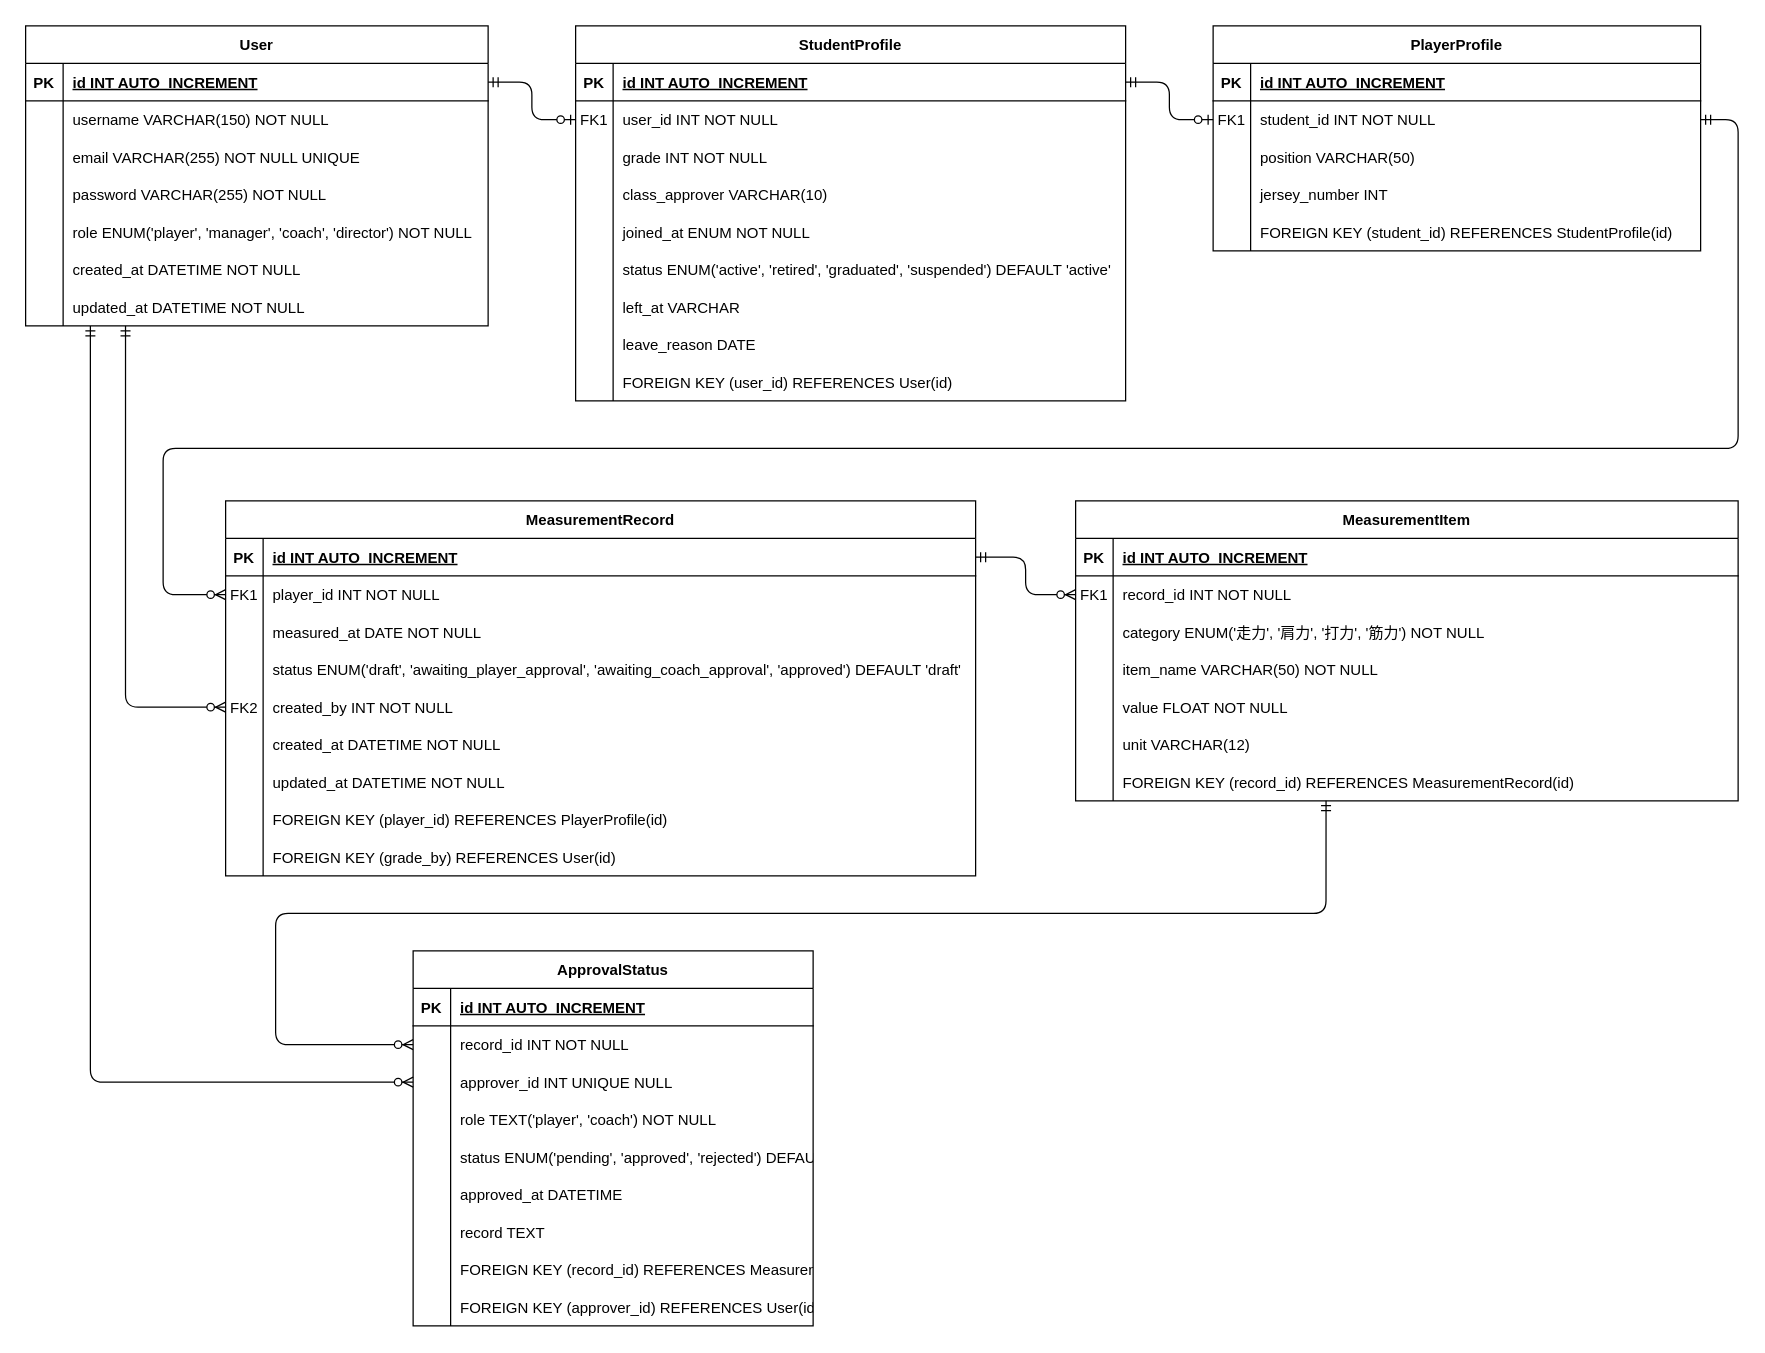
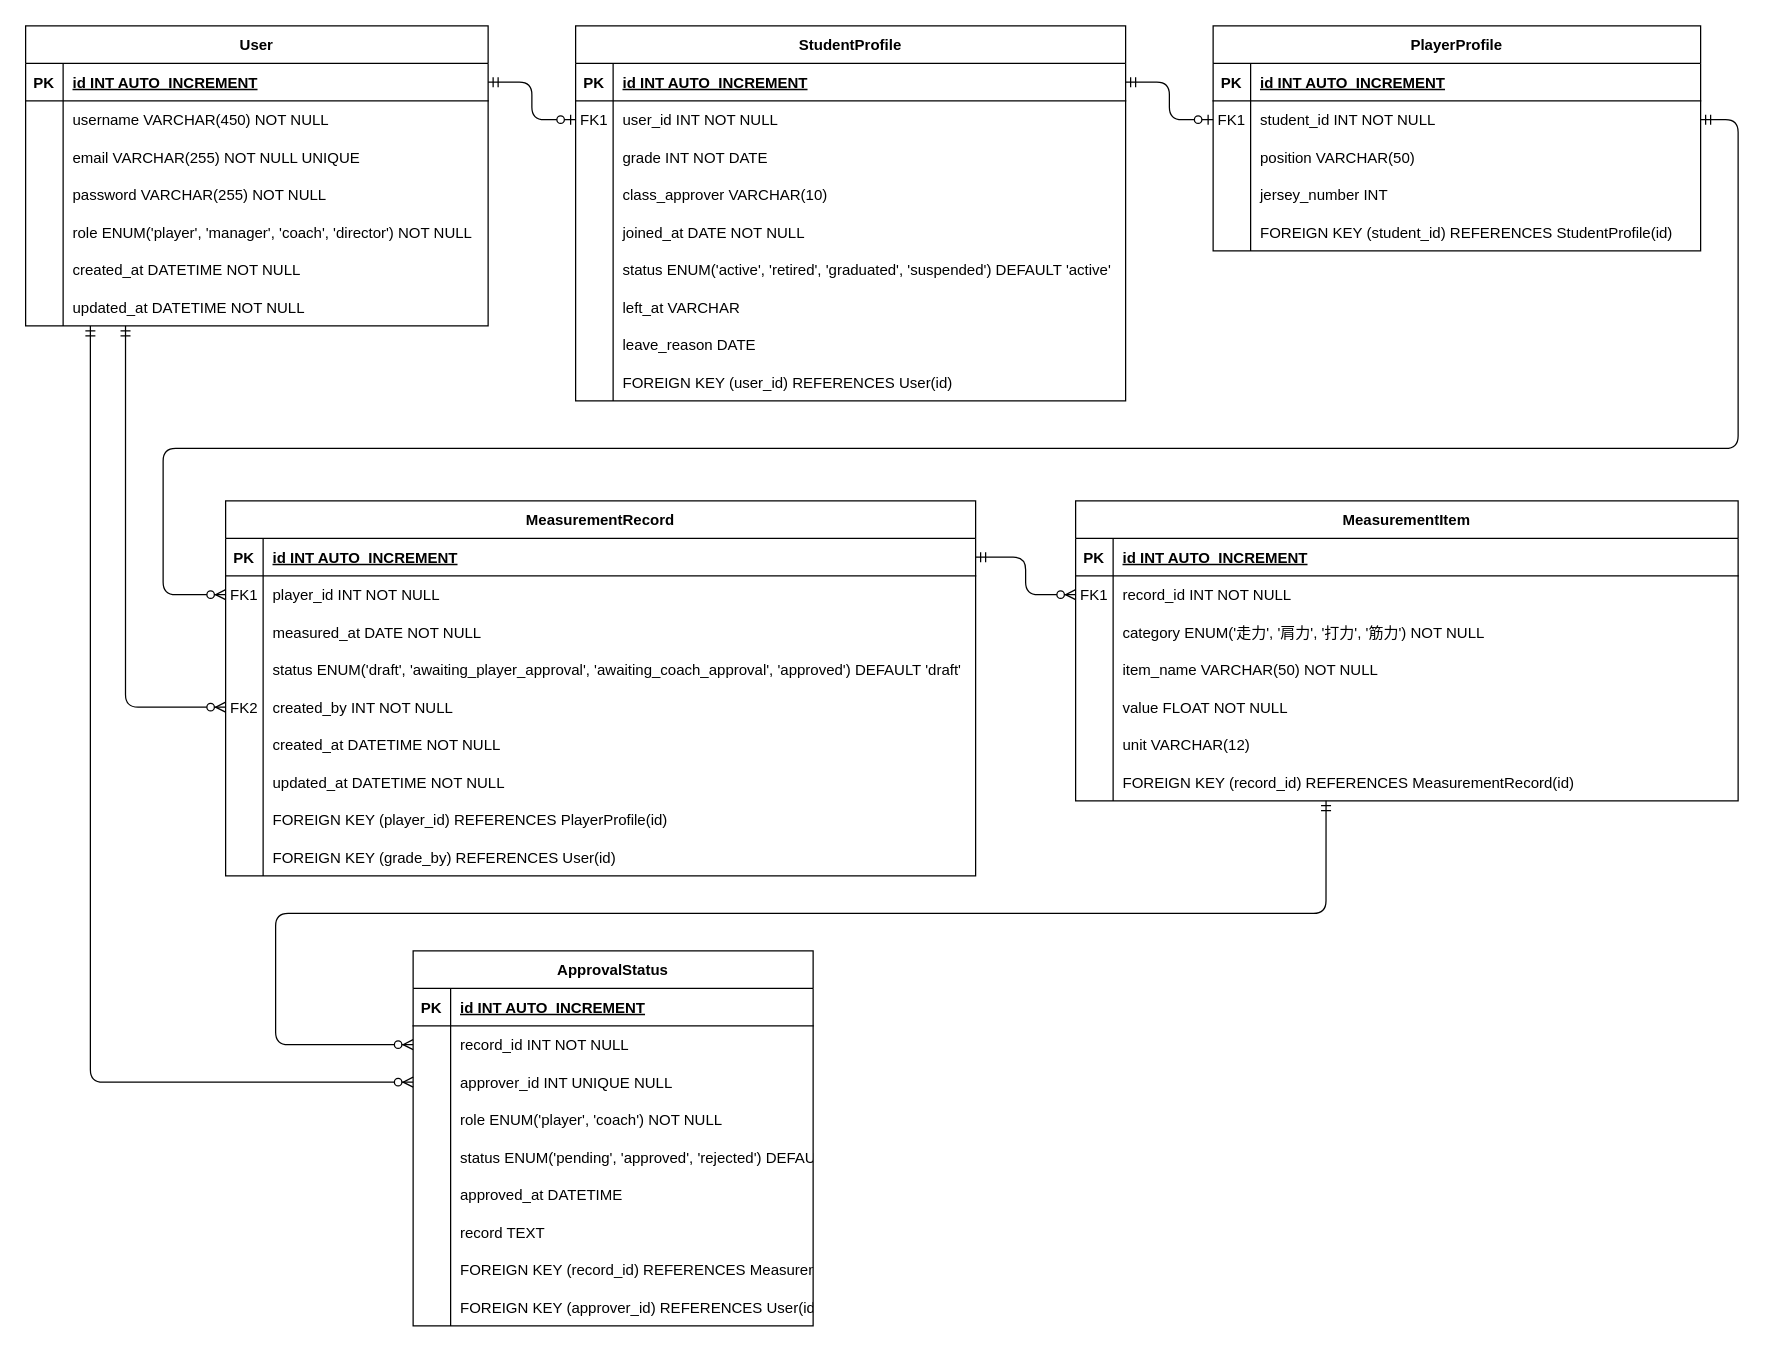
node "username VARCHAR(150) NOT NULL": label "username VARCHAR(150) NOT NULL" -> "username VARCHAR(450) NOT NULL"
node "grade INT NOT NULL": label "grade INT NOT NULL" -> "grade INT NOT DATE"
node "joined_at ENUM NOT NULL": label "joined_at ENUM NOT NULL" -> "joined_at DATE NOT NULL"
node "role TEXT('player', 'coach') NOT NULL": label "role TEXT('player', 'coach') NOT NULL" -> "role ENUM('player', 'coach') NOT NULL"
